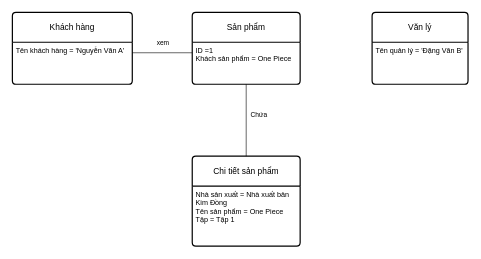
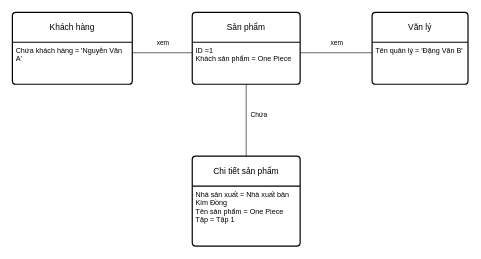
node "Tên khách hàng = 'Nguyễn Văn A'": label "Tên khách hàng = 'Nguyễn Văn A'" -> "Chứa khách hàng = 'Nguyễn Văn A'"
edge "ID =1 Khách sản phẩm = One Piece" -- "Tên quản lý = 'Đặng Văn B'": added, label "xem"
